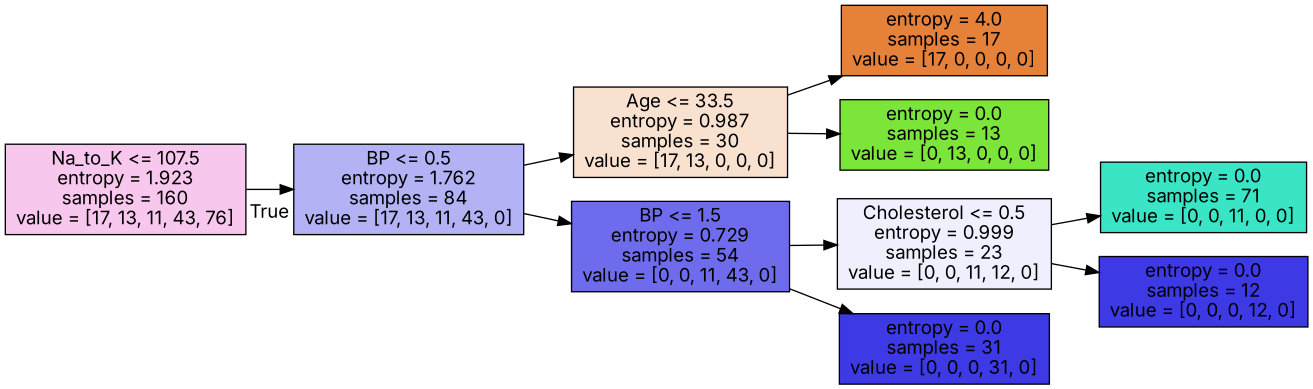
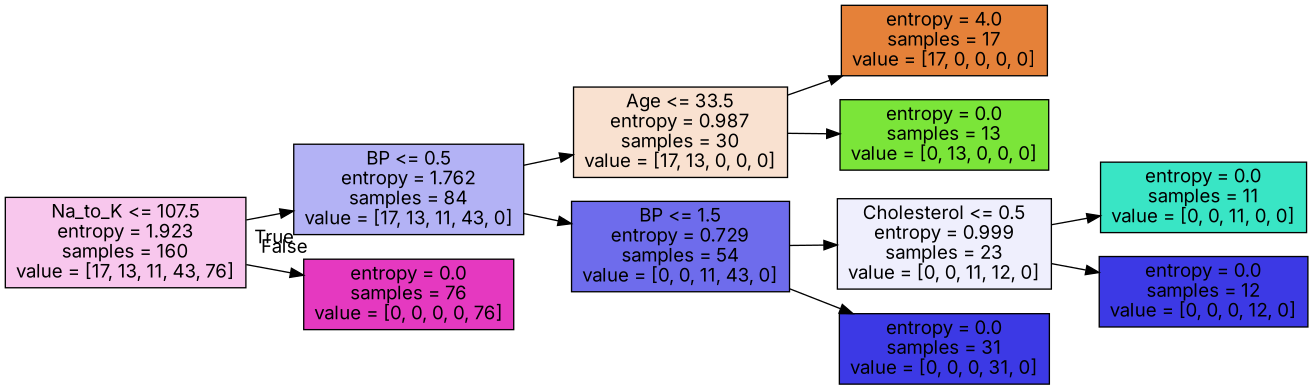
node "entropy = 0.0 samples = 71 value = [0, 0, 11, 0, 0]": label "entropy = 0.0 samples = 71 value = [0, 0, 11, 0, 0]" -> "entropy = 0.0 samples = 11 value = [0, 0, 11, 0, 0]"
node "entropy = 0.0 samples = 76 value = [0, 0, 0, 0, 76]": added
